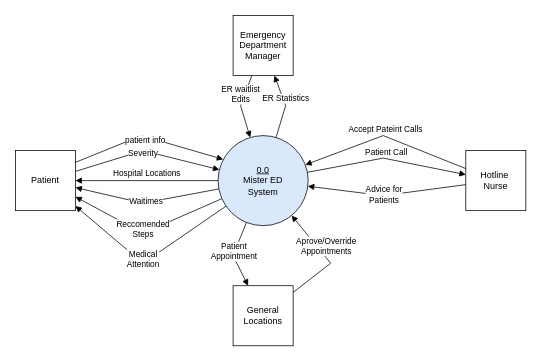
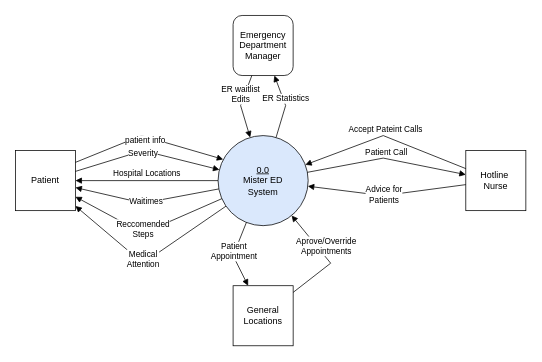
node "Emergency Department Manager": shape rectangle -> rounded rectangle
